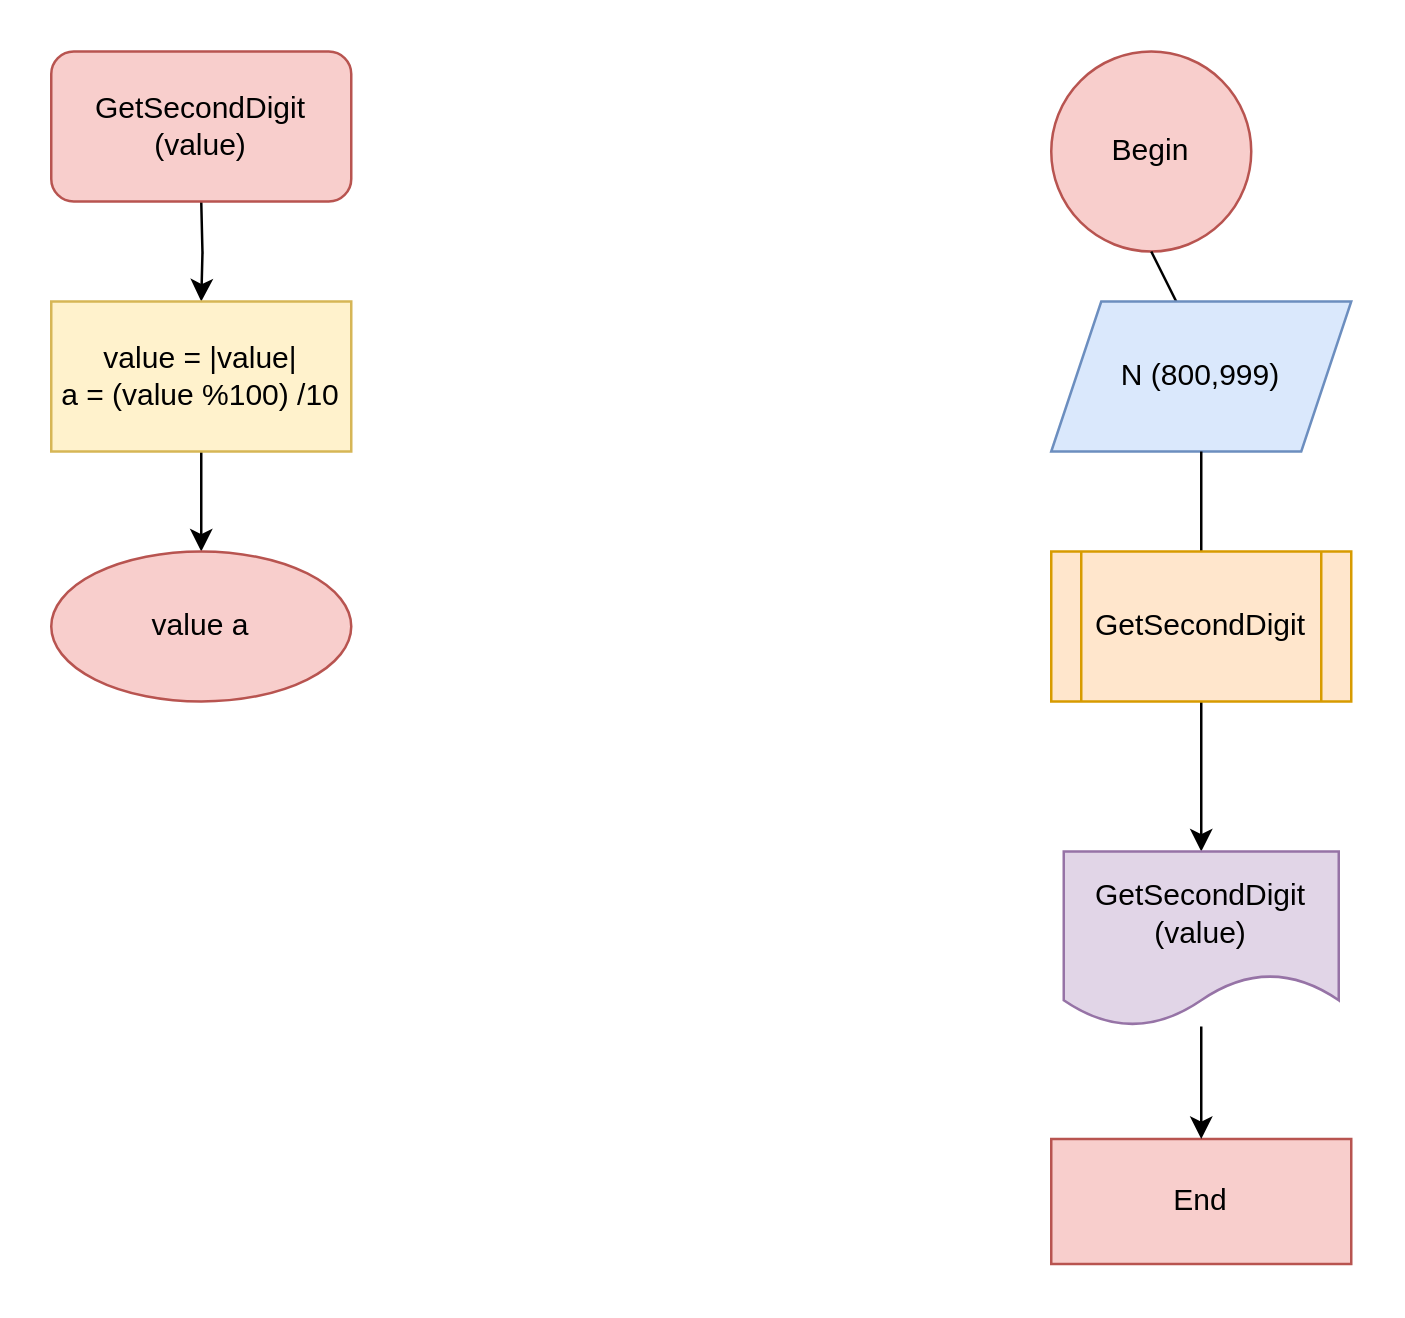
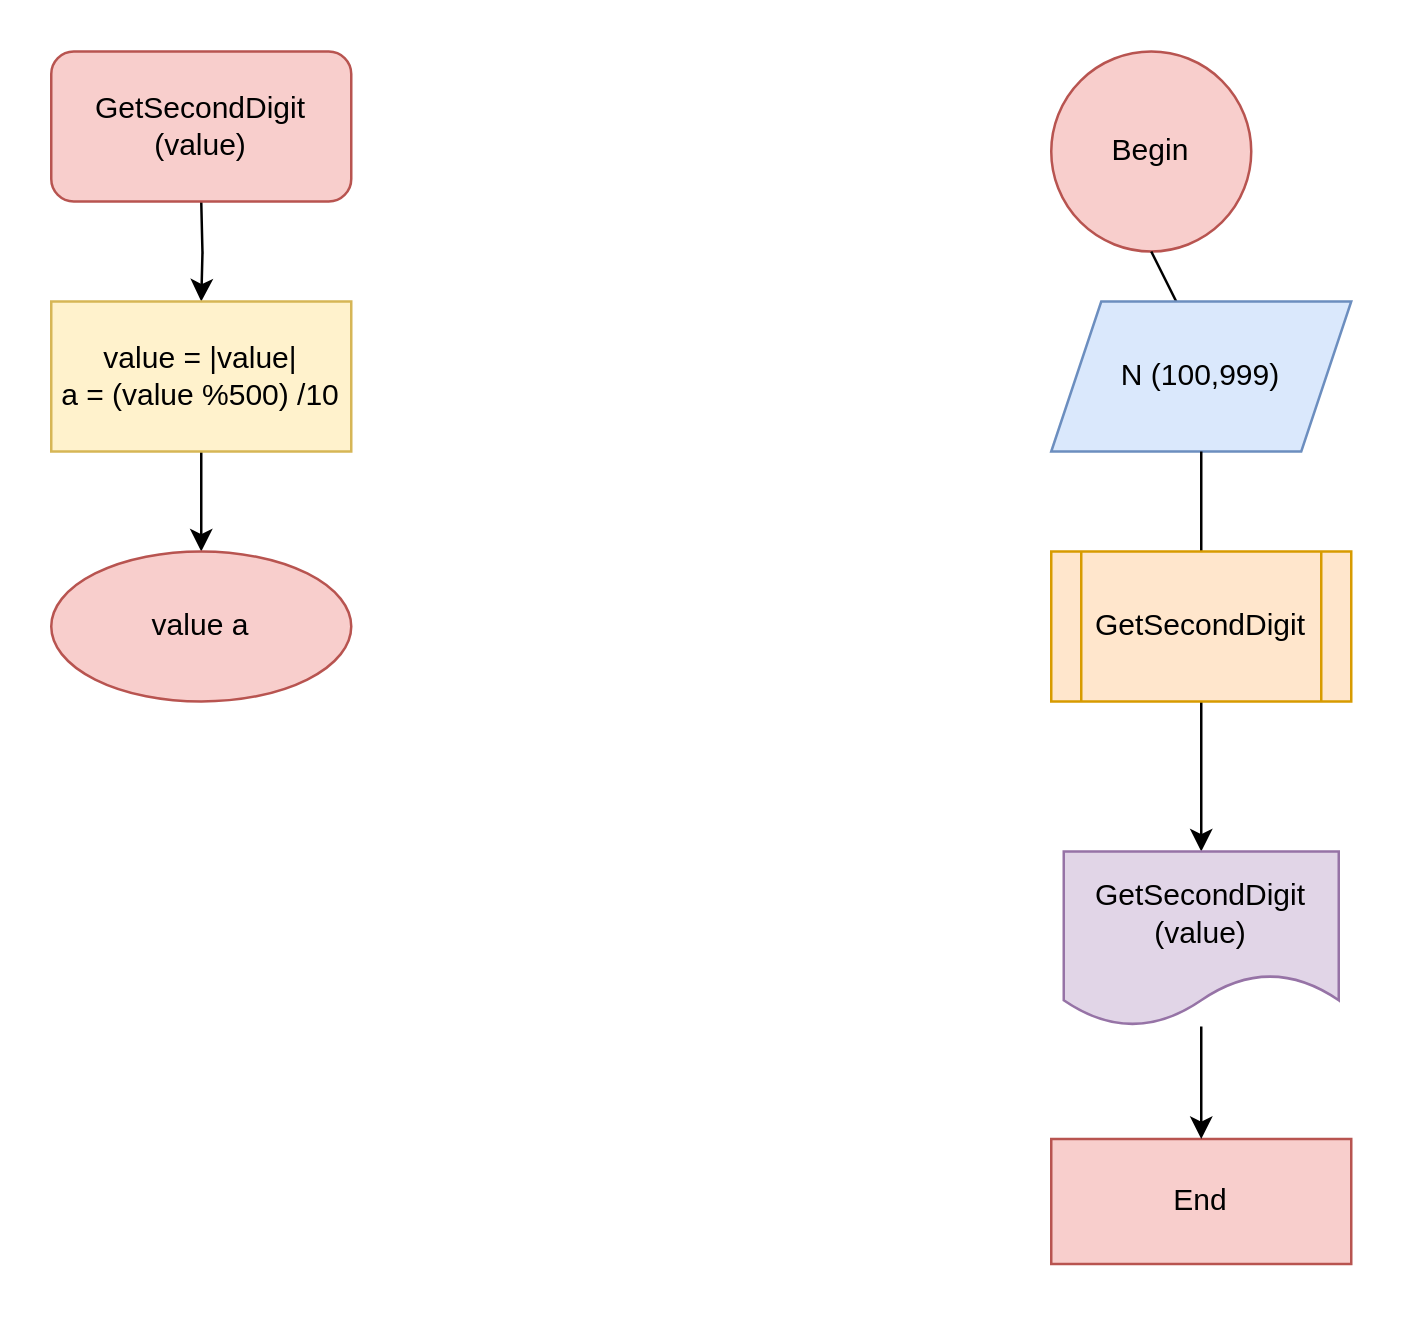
node "value = |value| a = (value %100) /10": label "value = |value| a = (value %100) /10" -> "value = |value| a = (value %500) /10"
node "N (800,999)": label "N (800,999)" -> "N (100,999)"
